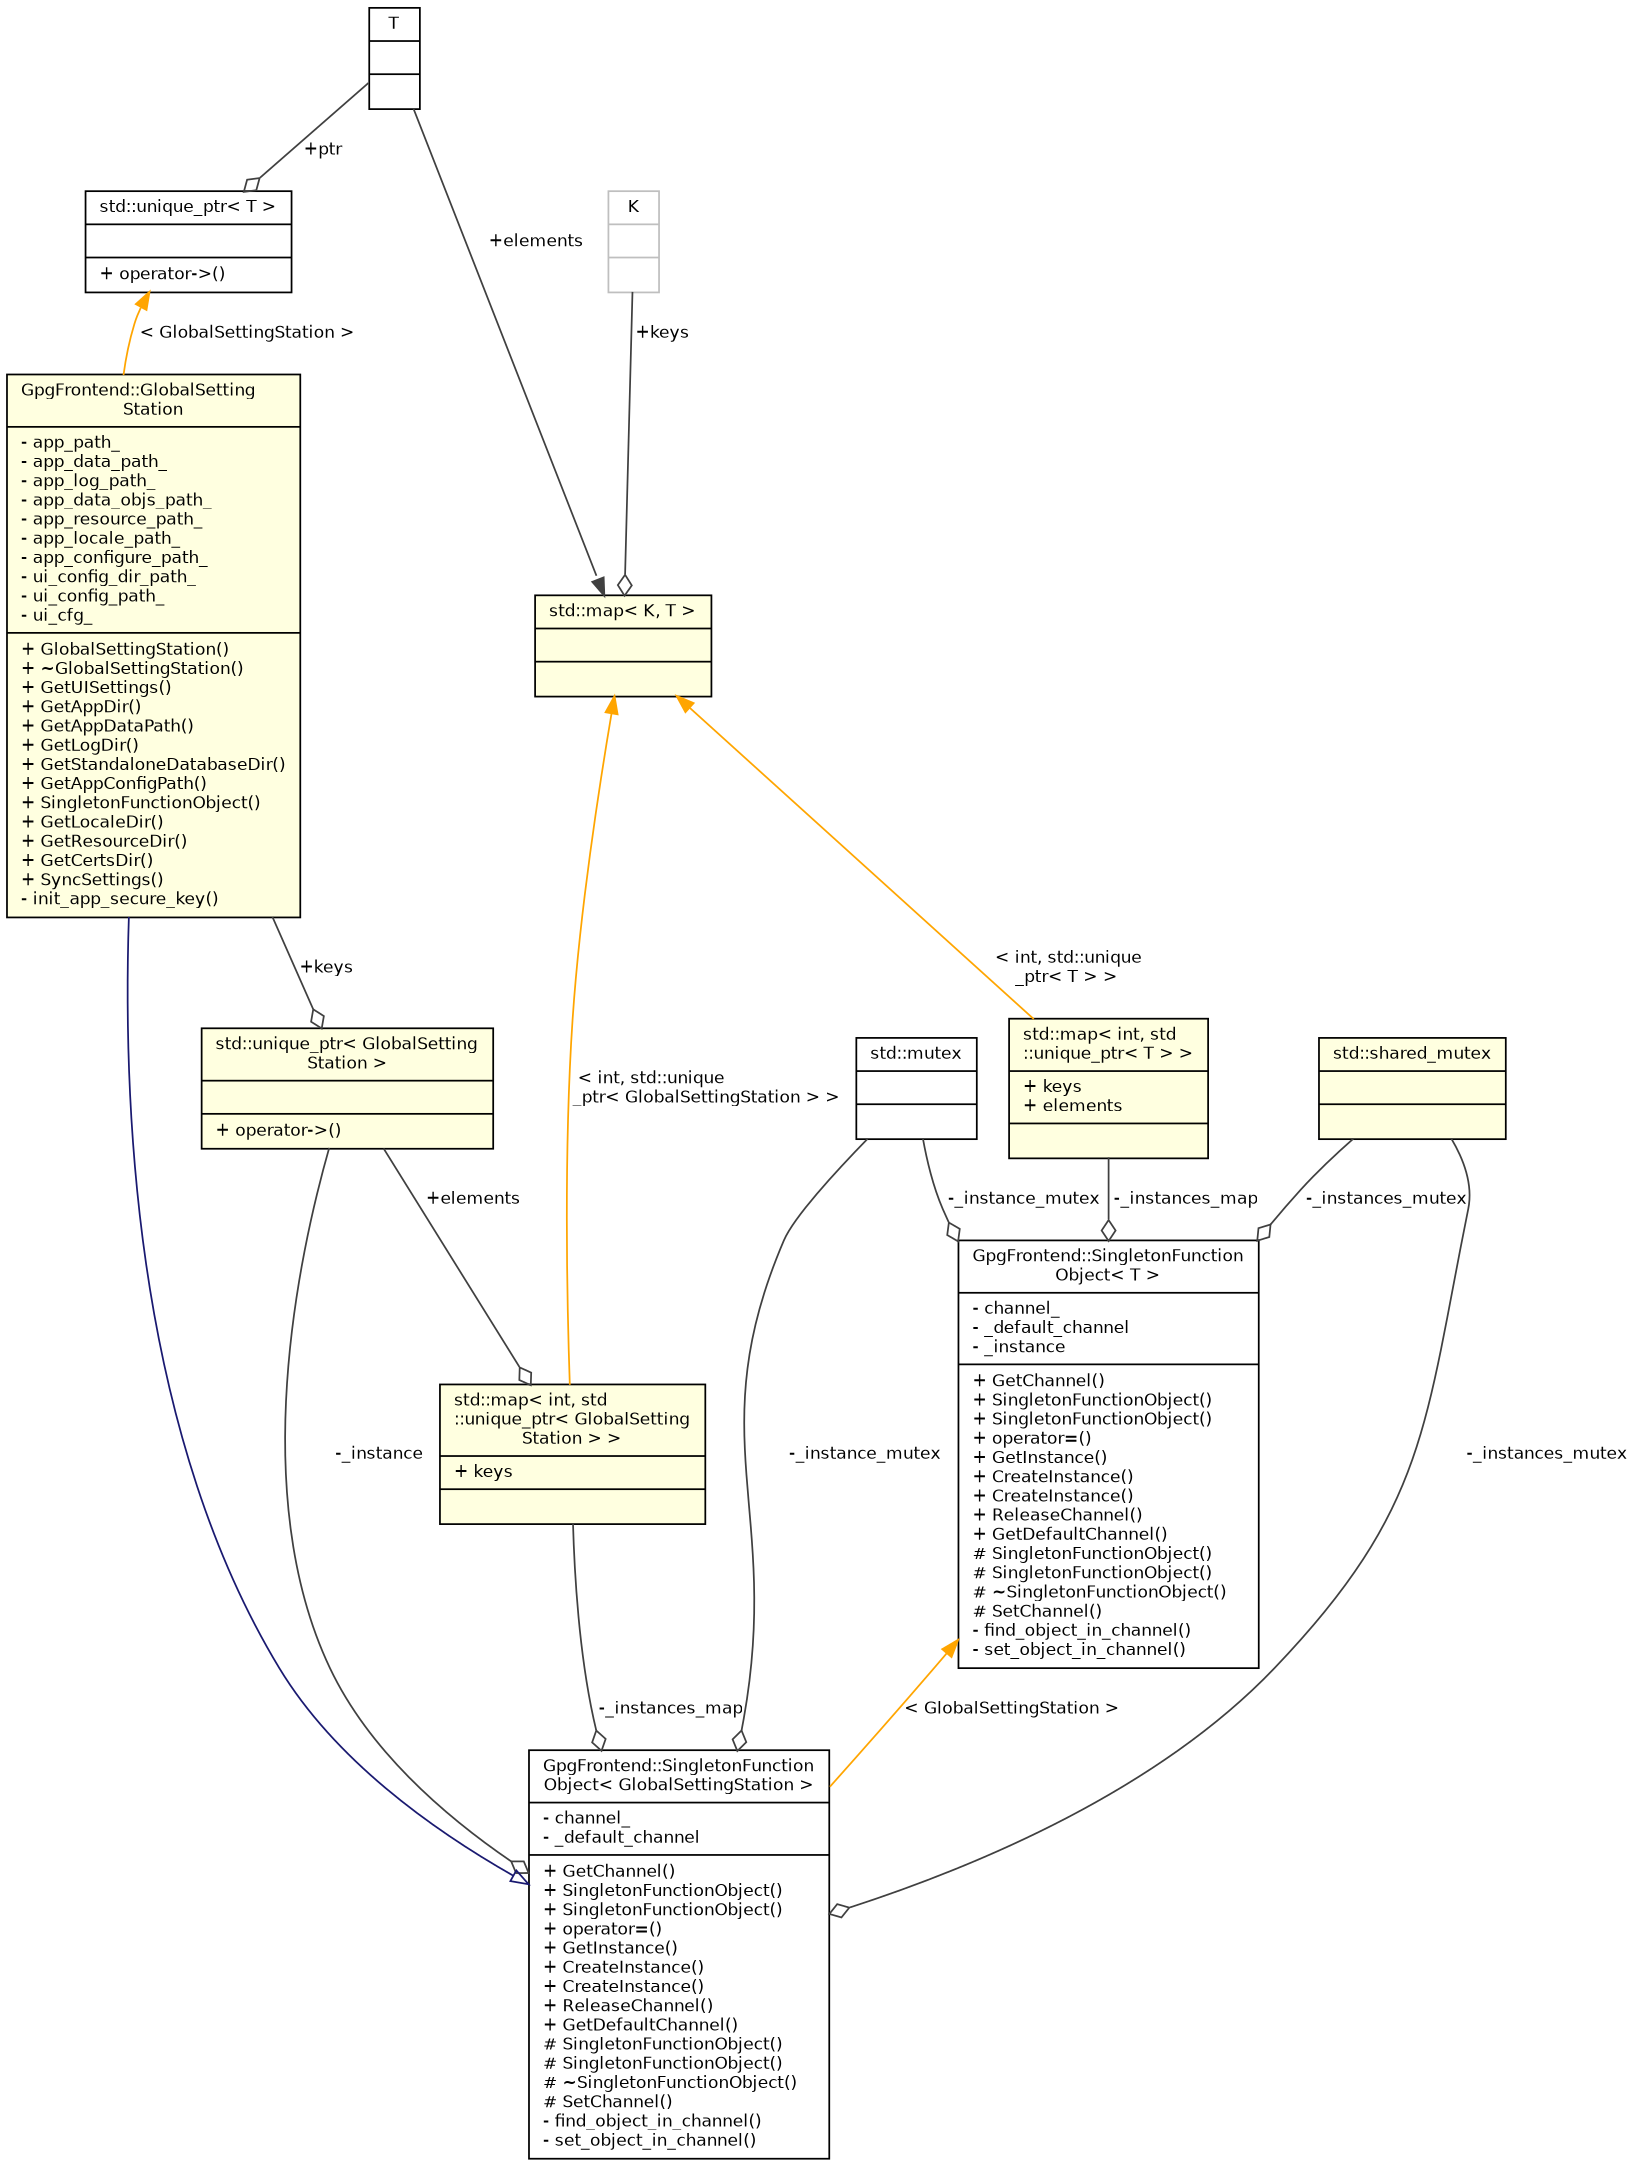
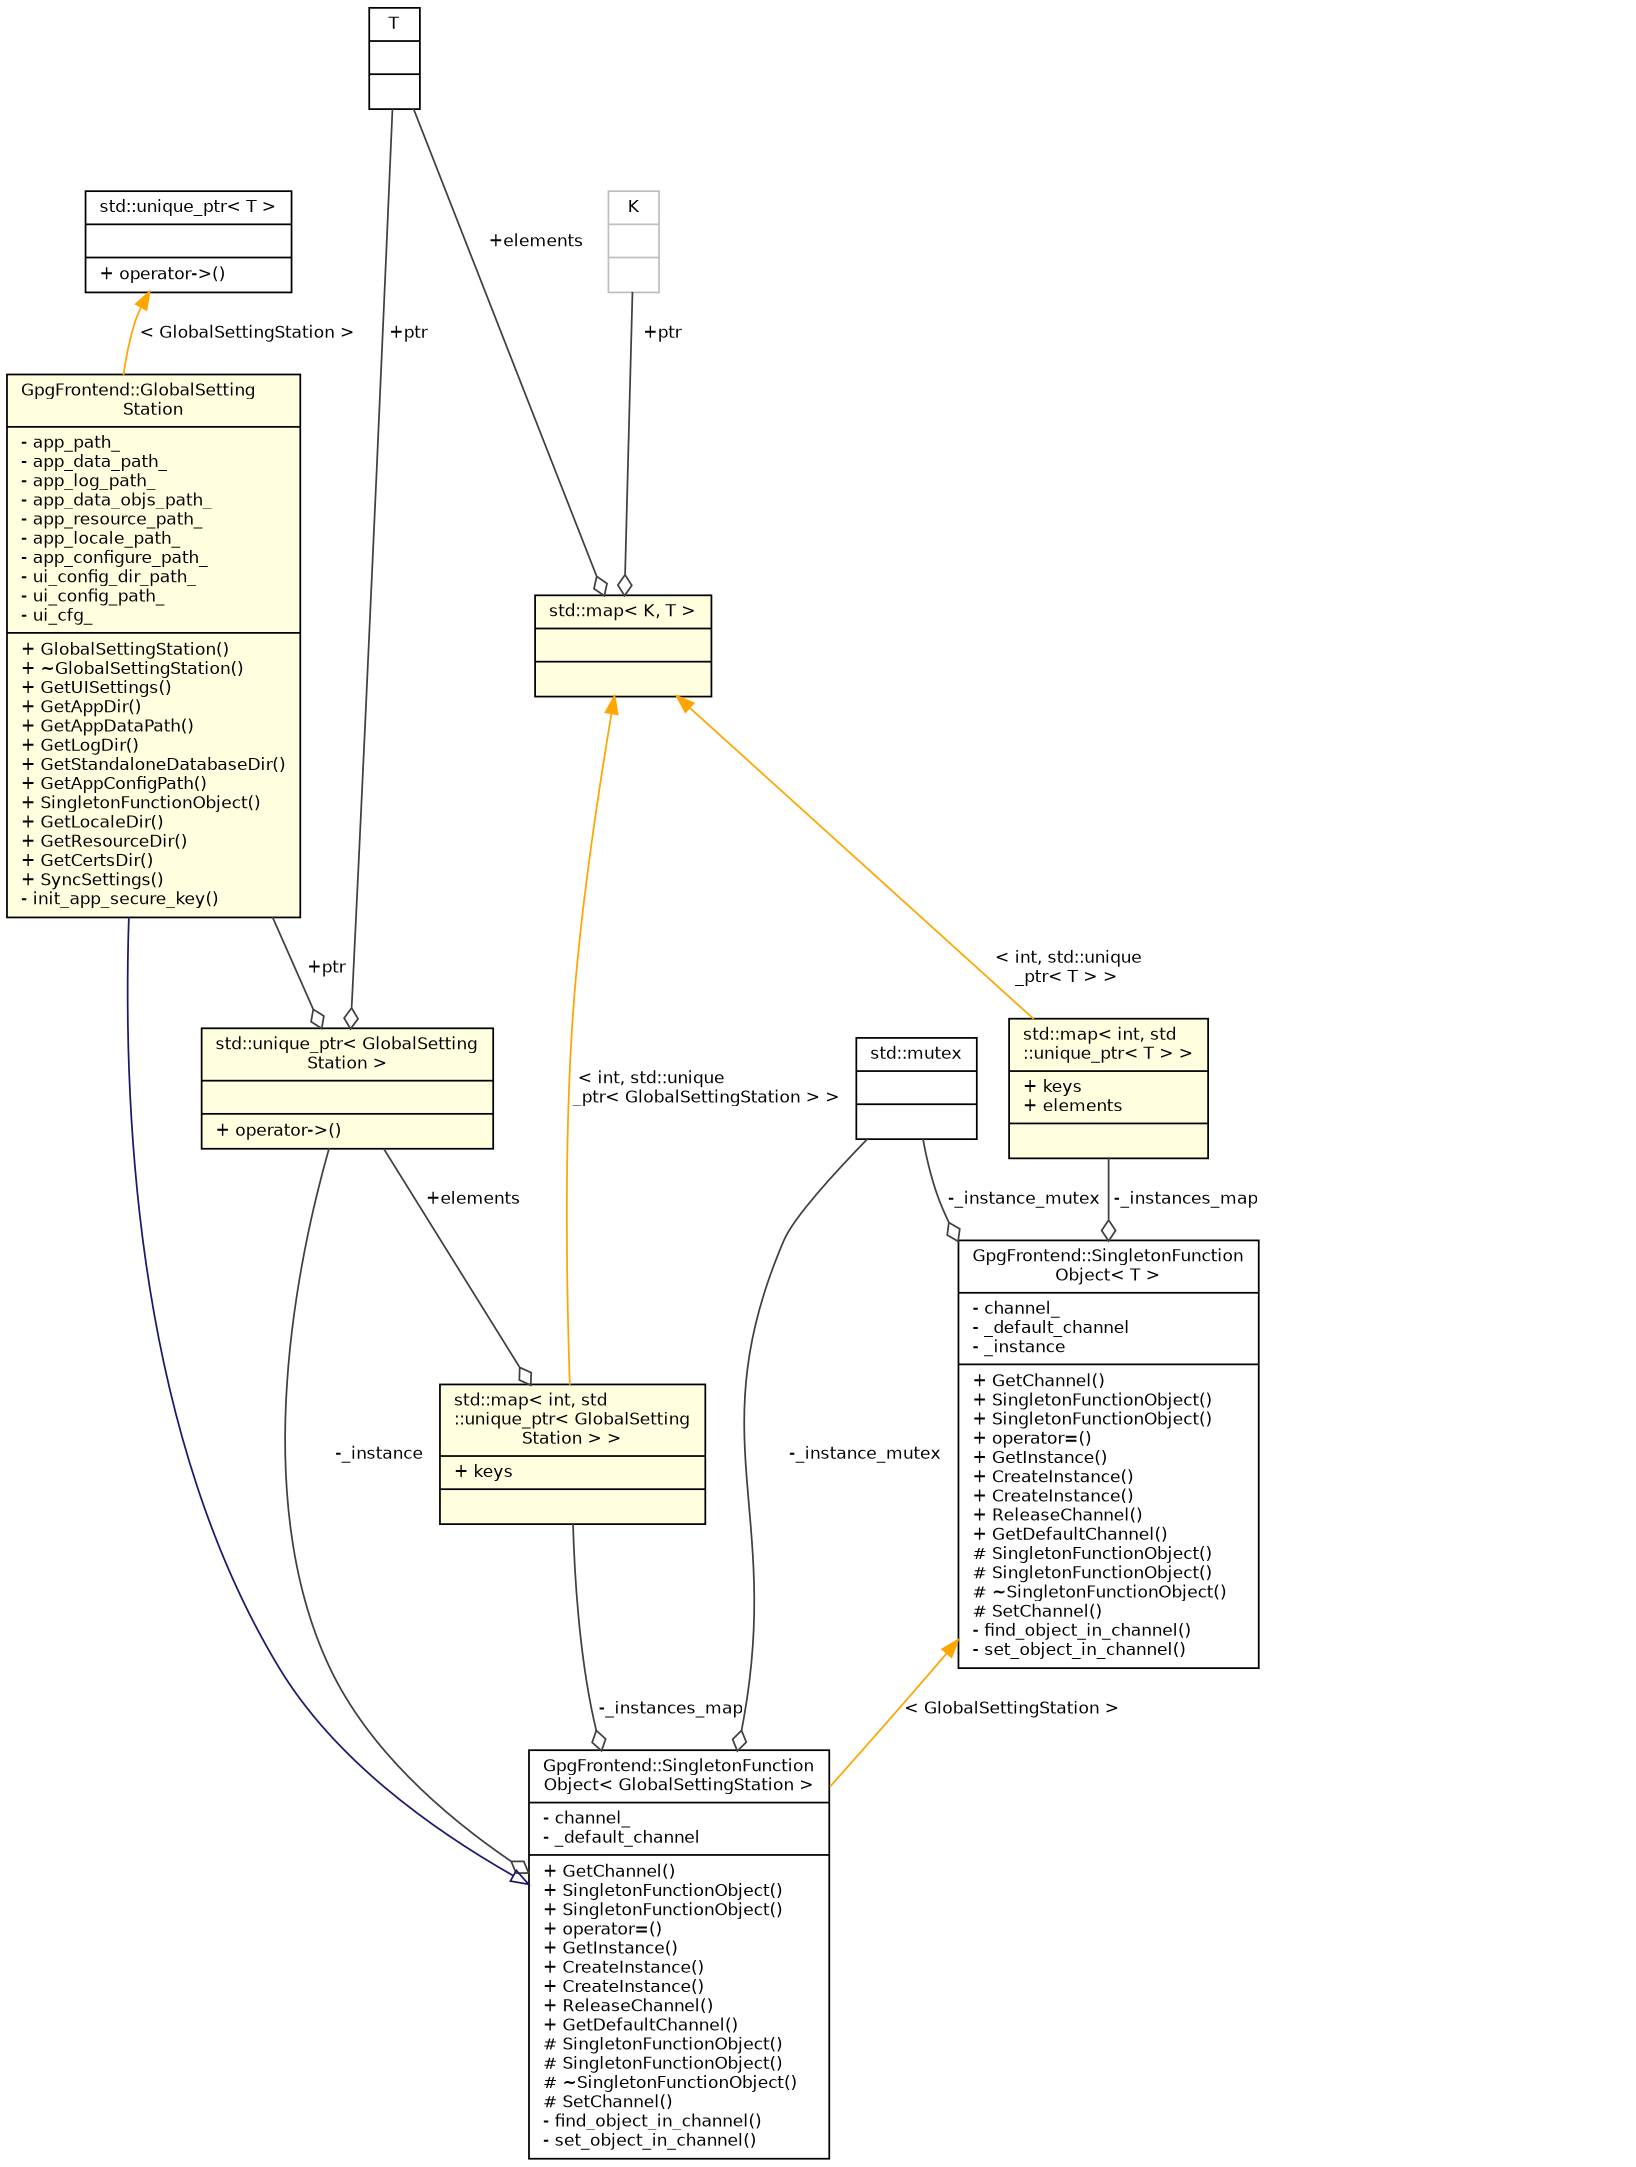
edge "T" -> "std::unique_ptr< T >": now "T" -> "std::unique_ptr< GlobalSetting"
edge "K" -> "std::map< K, T >": label " +keys" -> " +ptr"
edge "T" -> "std::map< K, T >": arrowhead normal -> odiamond
edge "GpgFrontend::GlobalSetting" -> "std::unique_ptr< GlobalSetting": label " +keys" -> " +ptr"
node "std::shared_mutex": removed
